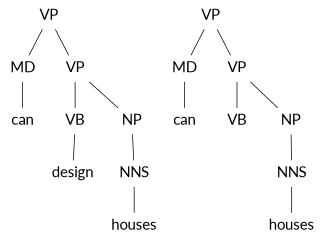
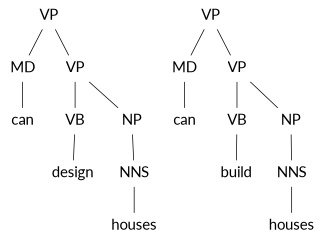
node "build": added
